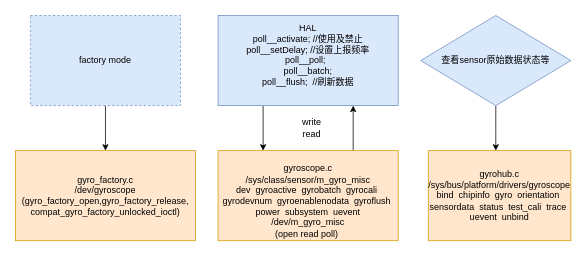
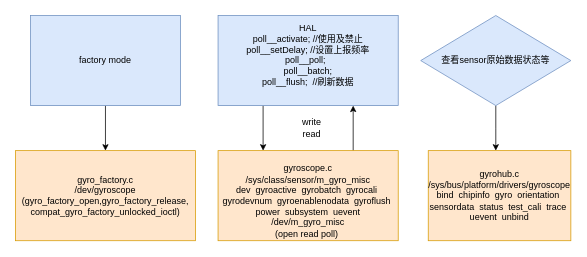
node "factory mode": style dashed -> solid
